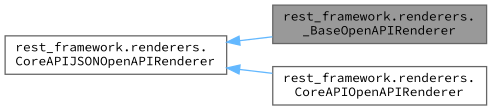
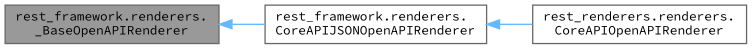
edge "rest_framework.renderers. _BaseOpenAPIRenderer" -> "rest_framework.renderers. CoreAPIJSONOpenAPIRenderer": reversed
node "rest_framework.renderers. CoreAPIOpenAPIRenderer": label "rest_framework.renderers. CoreAPIOpenAPIRenderer" -> "rest_renderers.renderers. CoreAPIOpenAPIRenderer"
